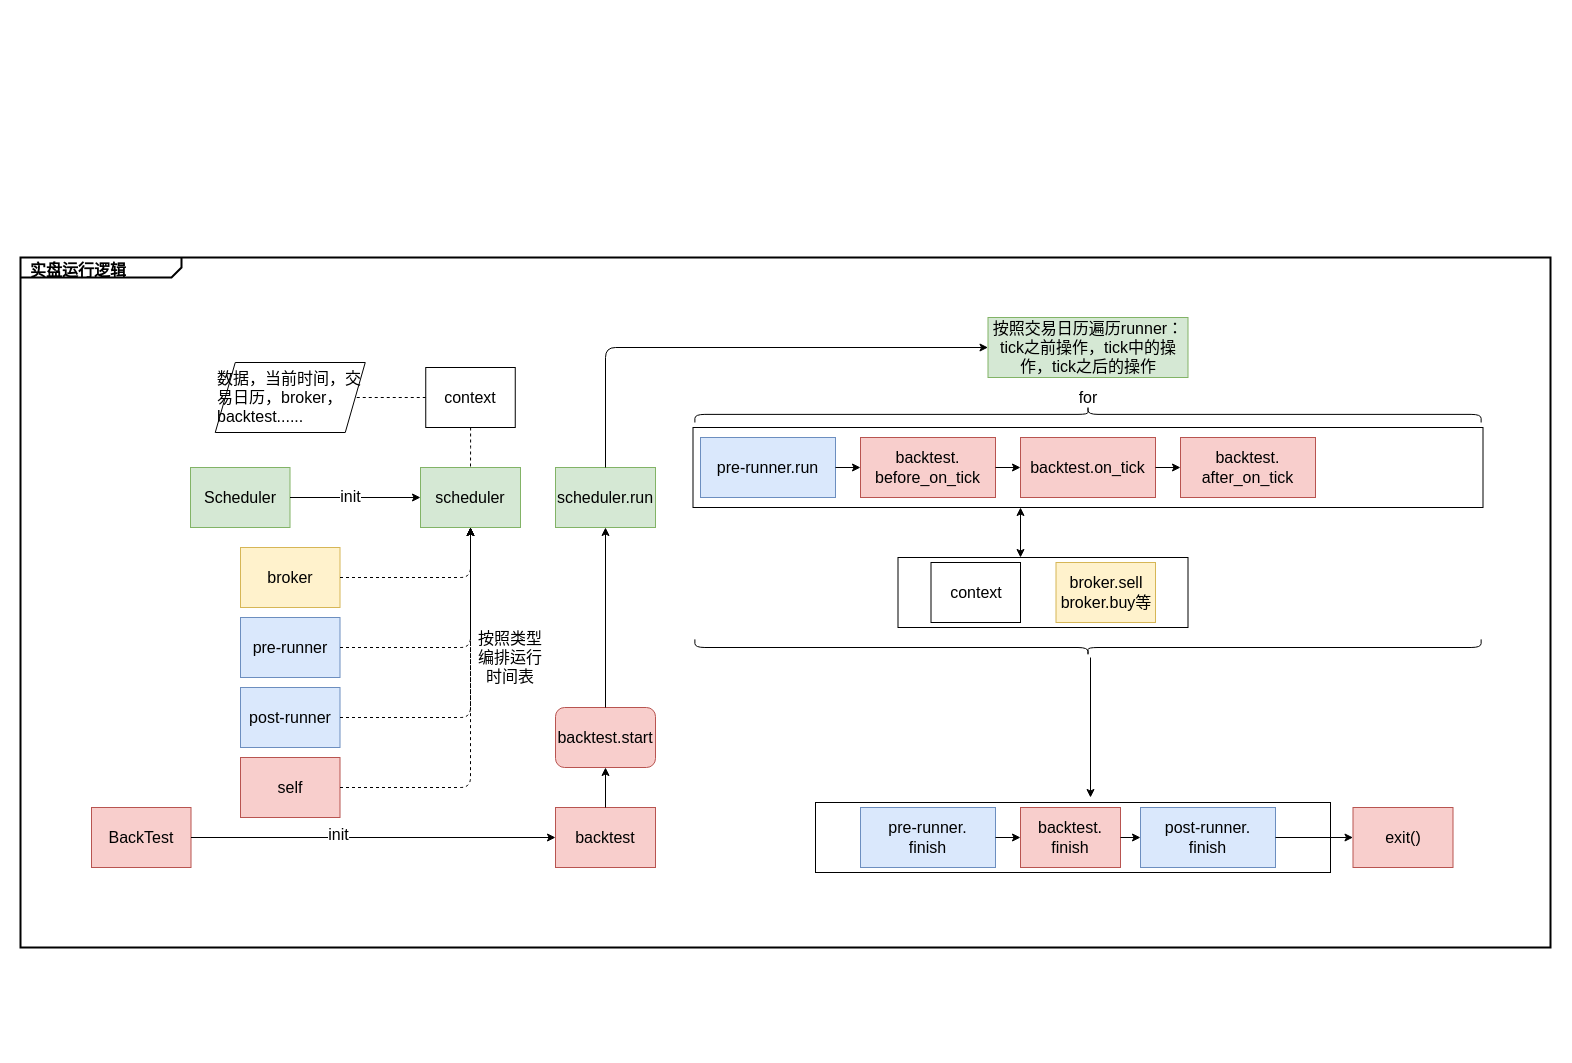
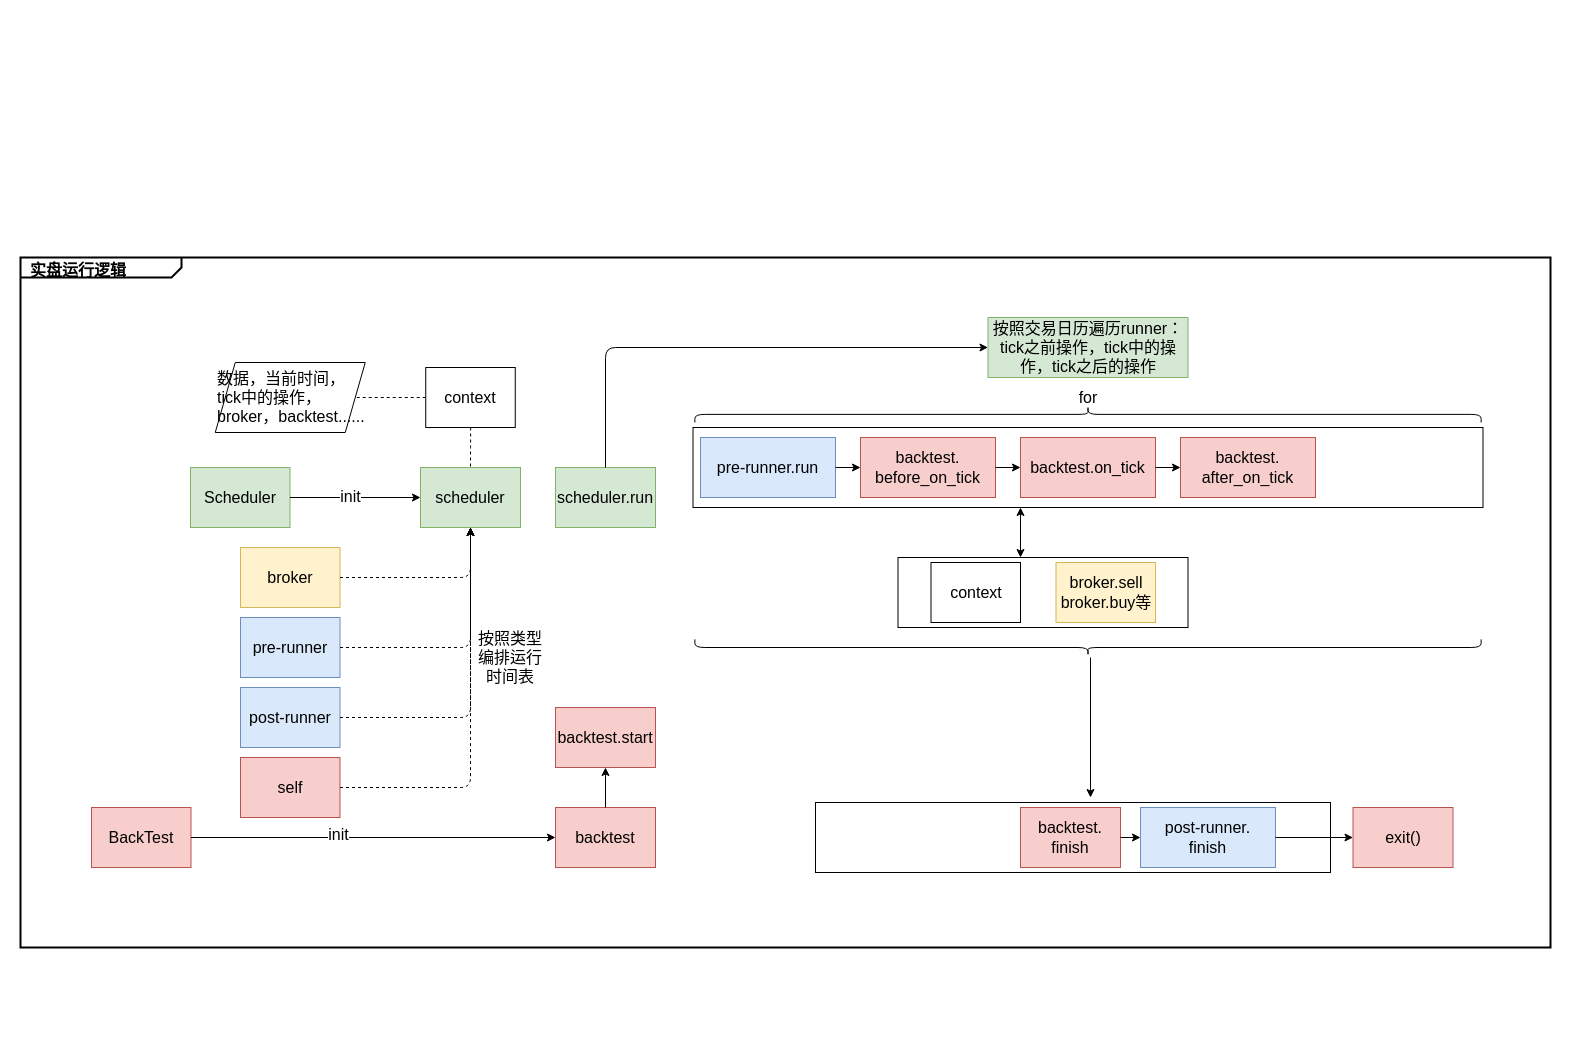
node "数据，当前时间，交易日历，broker，backtest......": label "数据，当前时间，交易日历，broker，backtest......" -> "数据，当前时间，tick中的操作，broker，backtest......"
edge "backtest.start" -> "scheduler.run": removed
node "backtest.start": shape rounded rectangle -> rectangle
node "pre-runner. finish": removed
edge "pre-runner. finish" -> "backtest. finish": removed
